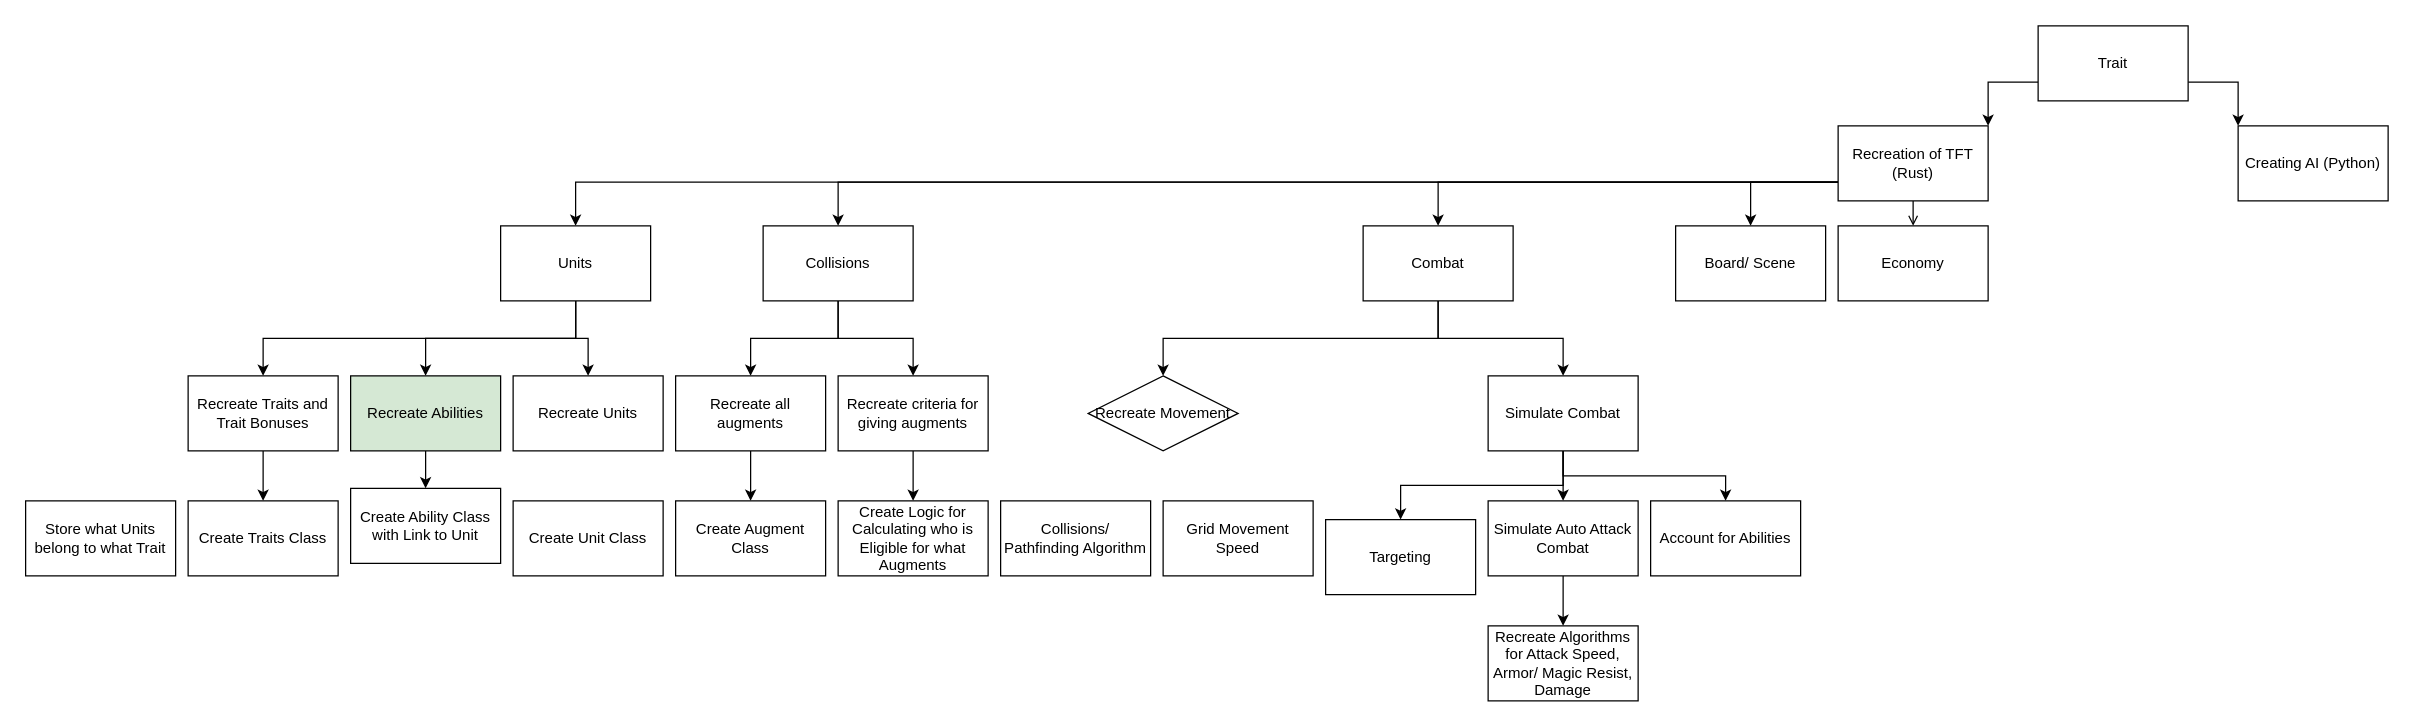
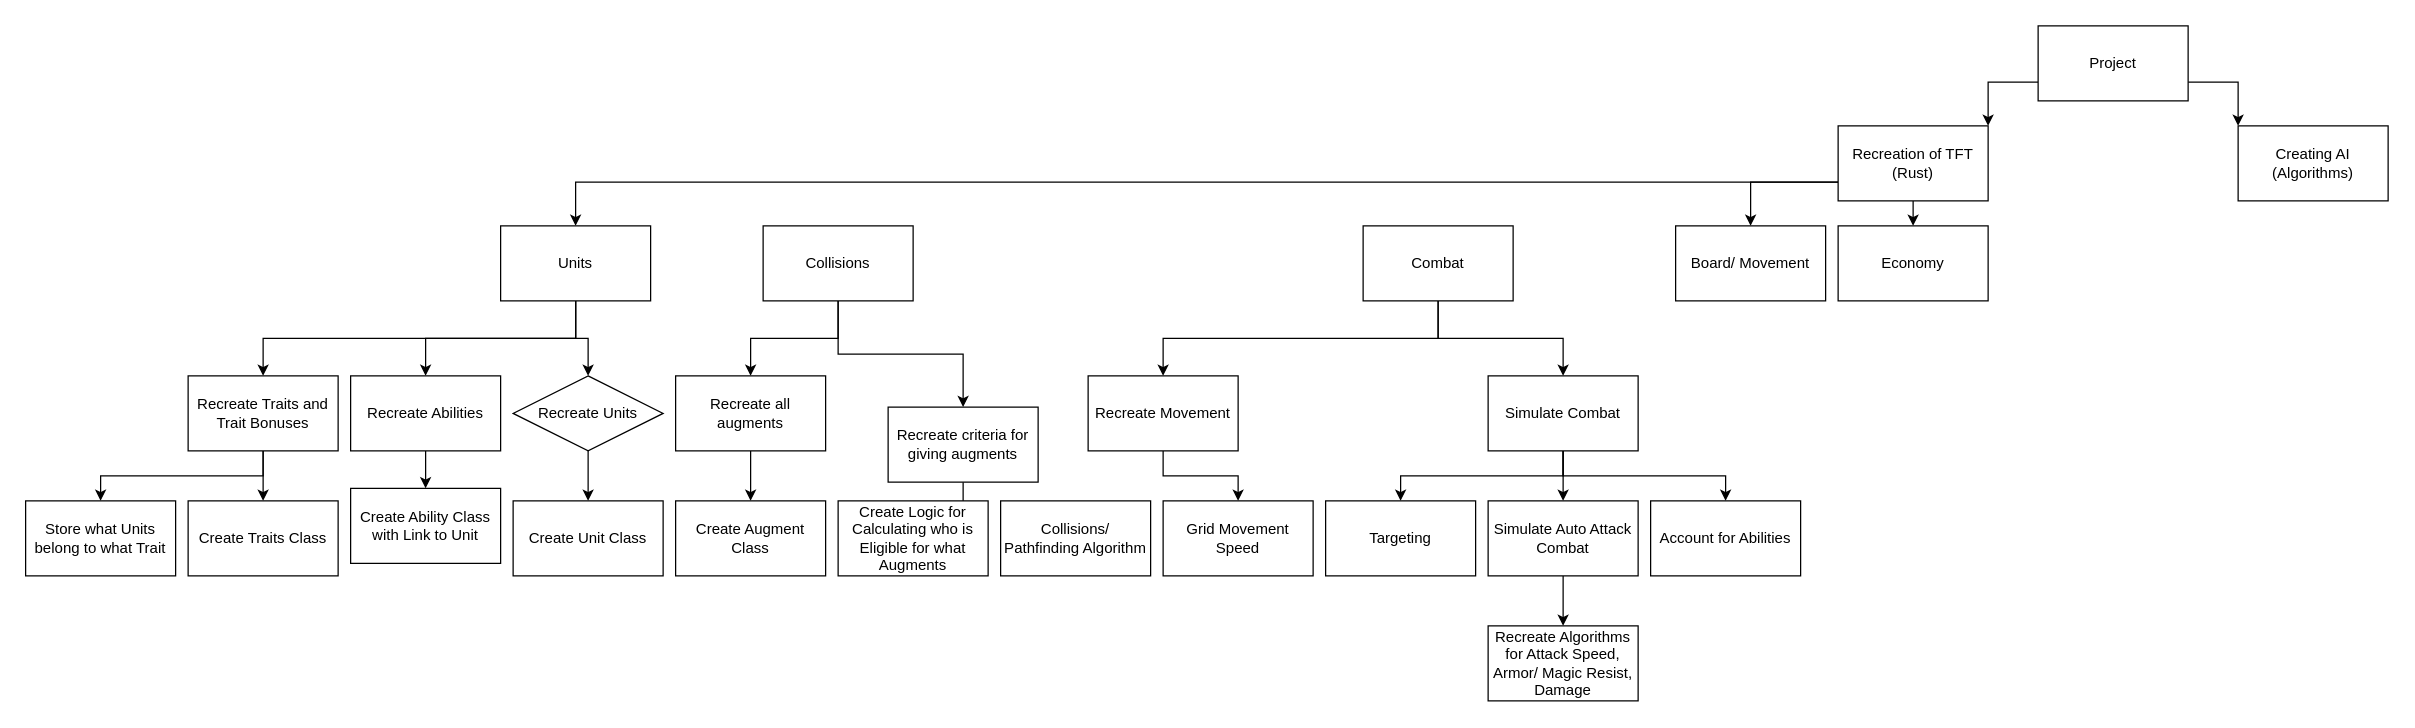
node "Trait": label "Trait" -> "Project"
node "Creating AI (Python)": label "Creating AI (Python)" -> "Creating AI (Algorithms)"
edge "Recreation of TFT (Rust)" -> "Collisions": removed
edge "Recreation of TFT (Rust)" -> "Combat": removed
edge "Recreation of TFT (Rust)" -> "Economy": arrowhead open -> classic
node "Board/ Scene": label "Board/ Scene" -> "Board/ Movement"
node "Recreate Abilities": fillcolor #d5e8d4 -> #ffffff
node "Recreate Units": shape rectangle -> diamond
node "Recreate criteria for giving augments": moved (913, 413) -> (963, 444)
node "Recreate Movement": shape diamond -> rectangle
edge "Recreate Units" -> "Create Unit Class": added
edge "Recreate Traits and Trait Bonuses" -> "Store what Units belong to what Trait": added
edge "Recreate Movement" -> "Grid Movement Speed": added
node "Targeting": moved (1401, 557) -> (1401, 538)
